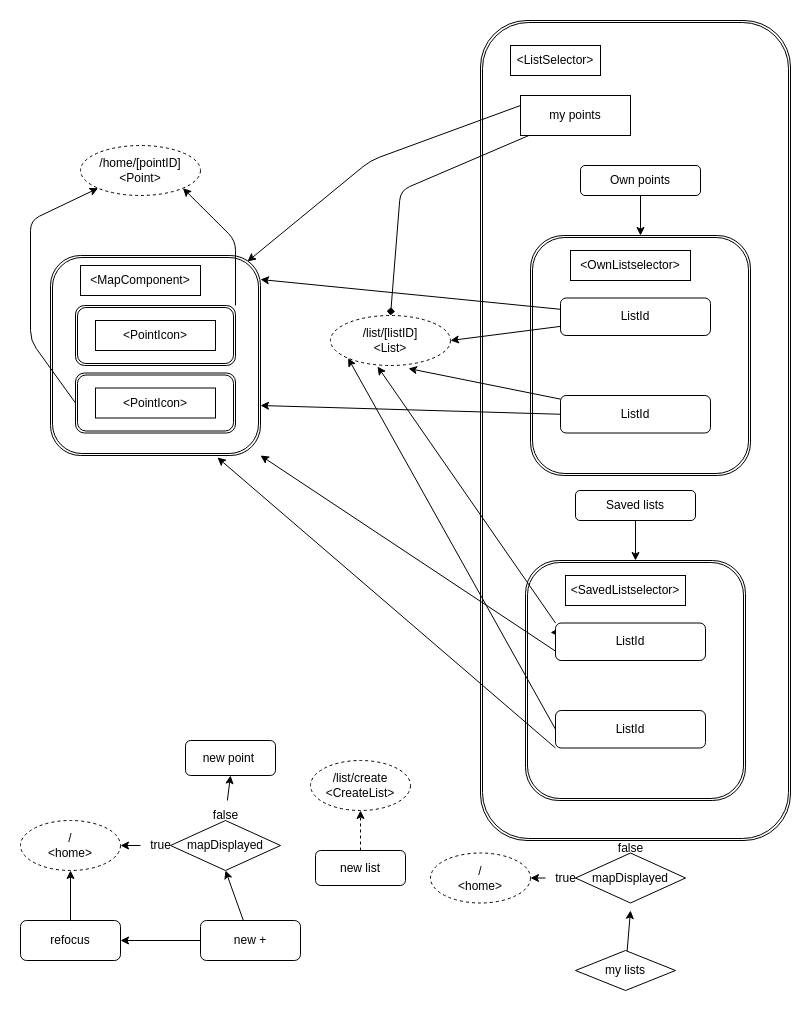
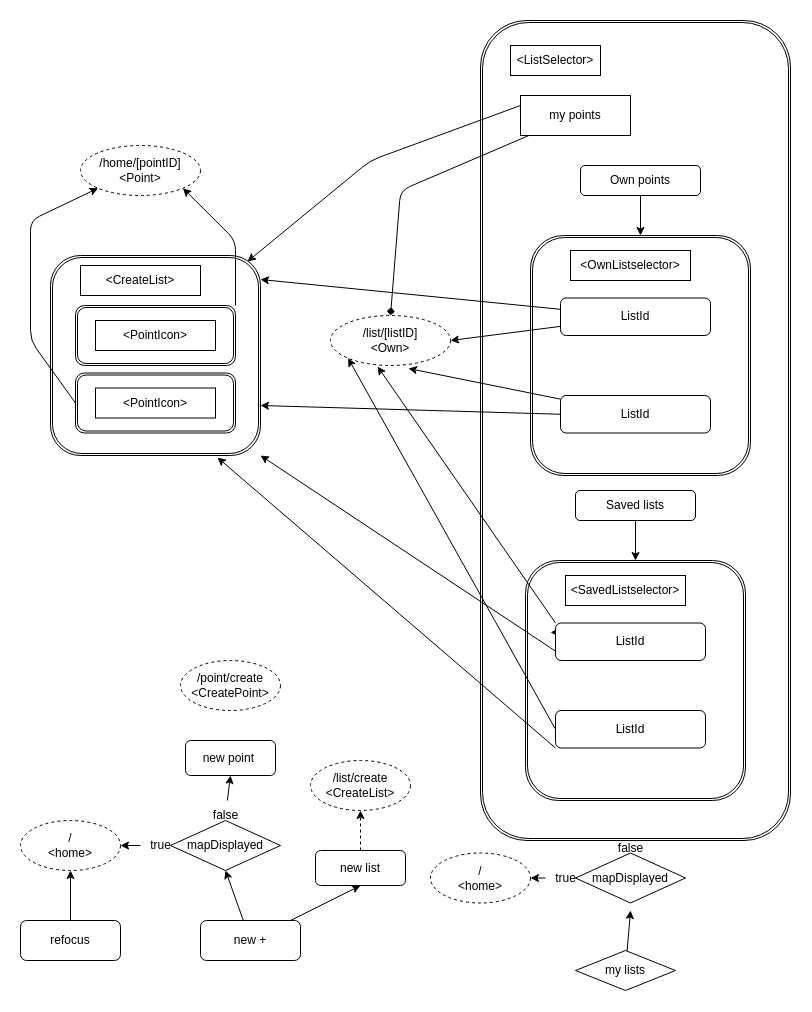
node "<MapComponent>": label "<MapComponent>" -> "<CreateList>"
node "/list/[listID] <List>": label "/list/[listID] <List>" -> "/list/[listID] <Own>"
node "/point/create <CreatePoint>": added
edge "new +" -> "refocus": now "new +" -> "new list"
